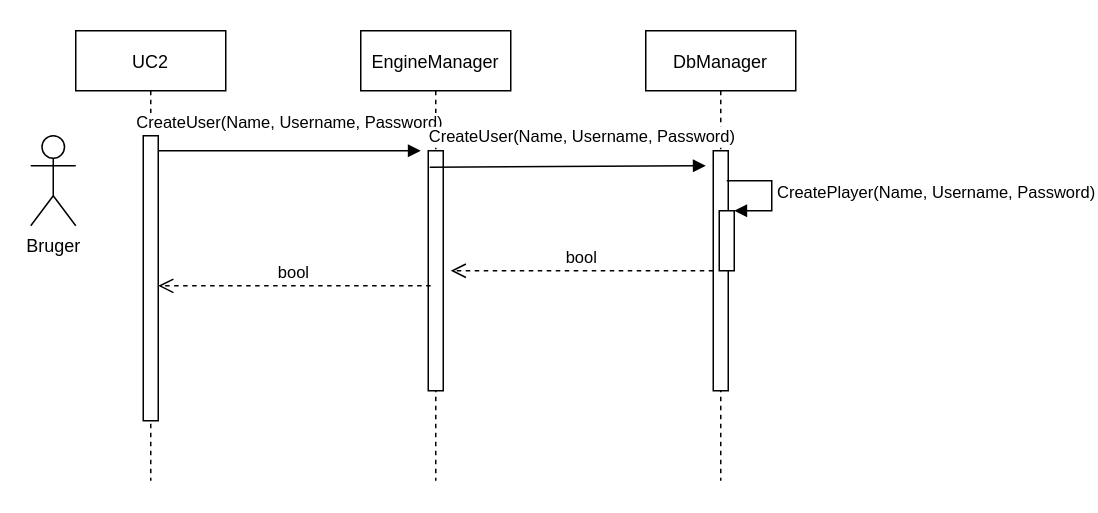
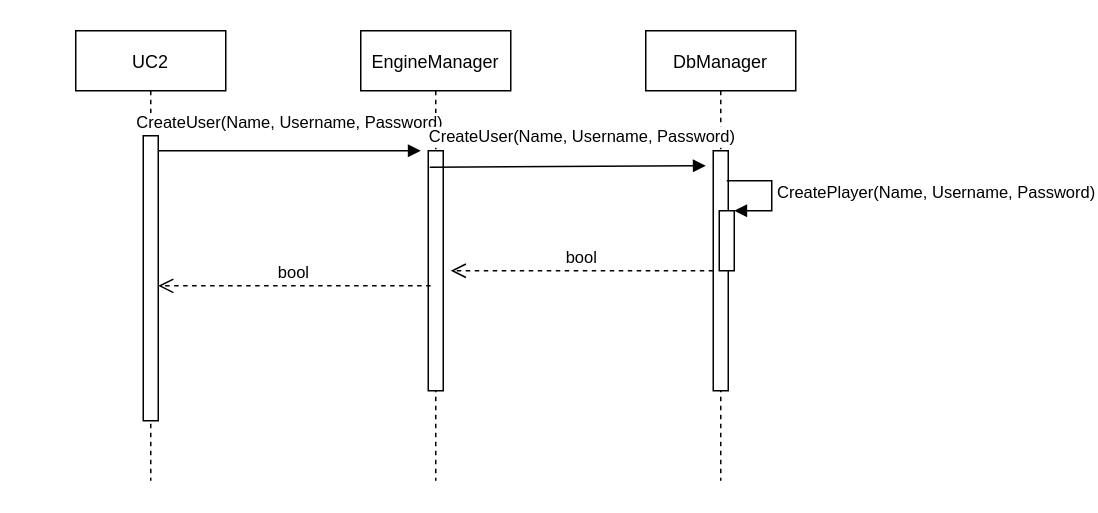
node "Bruger": removed
